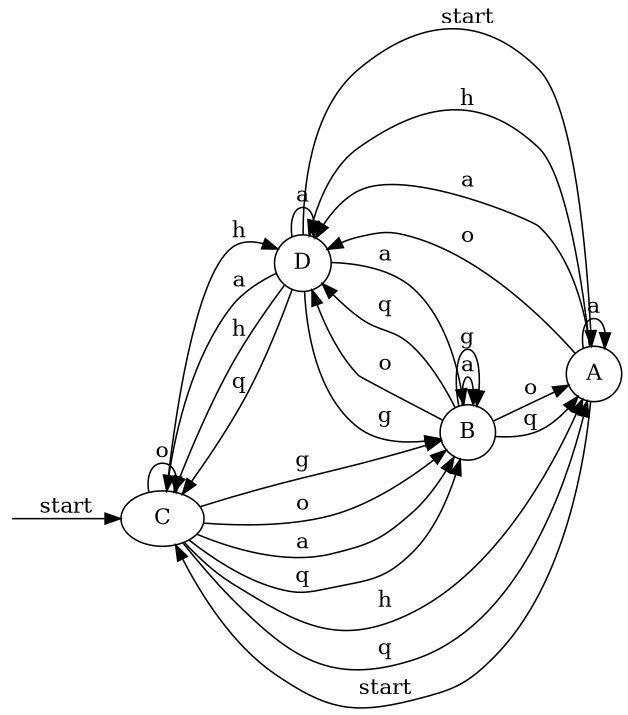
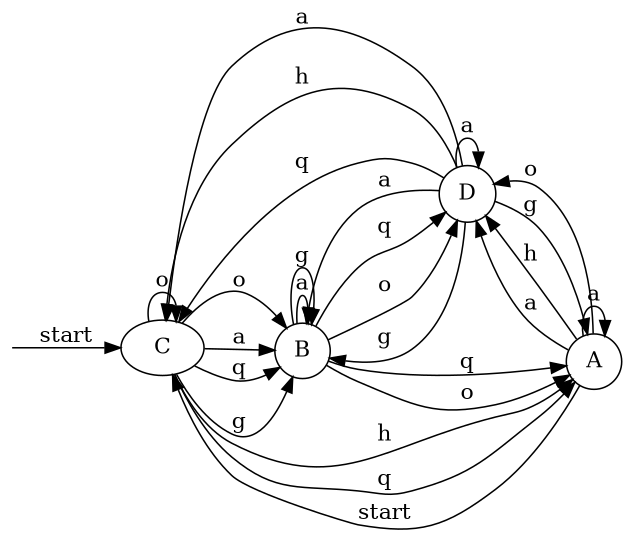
edge "D" -> "A": label "start" -> "g"
edge "C" -> "D": removed, label "h"
